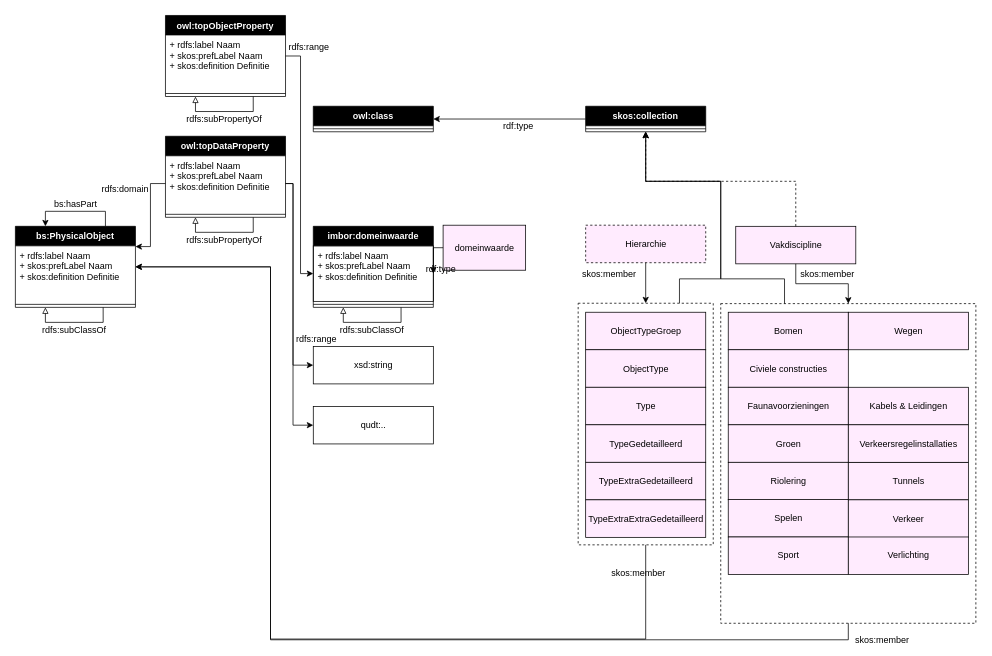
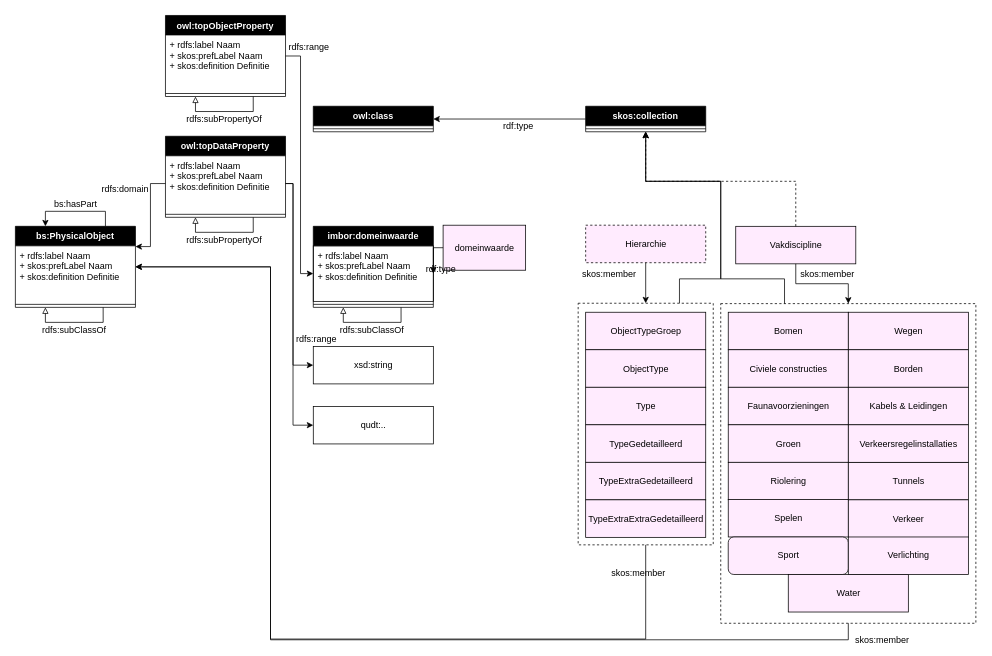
node "Borden": added
node "Sport": shape rectangle -> rounded rectangle
node "Water": added
